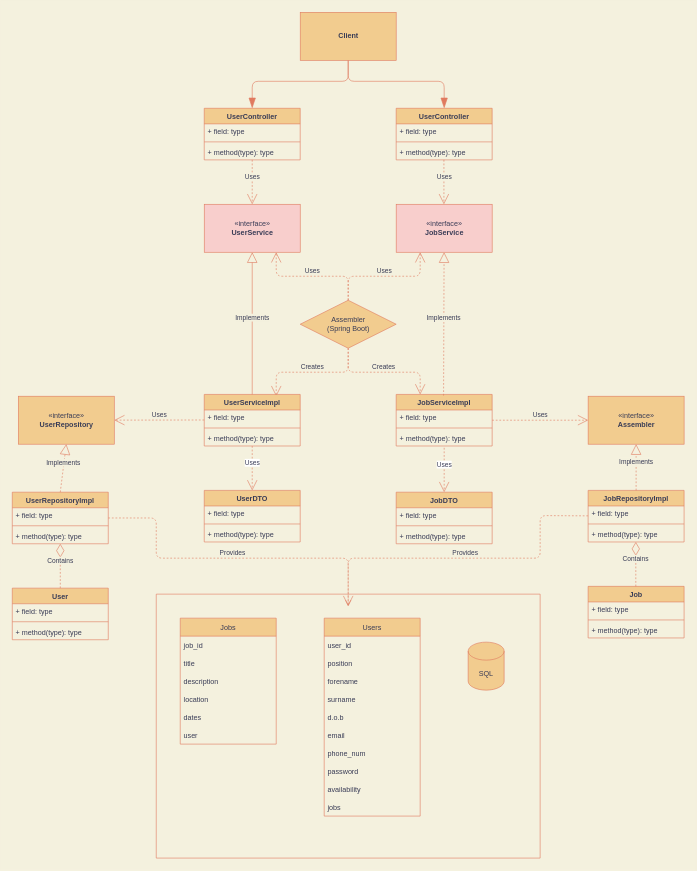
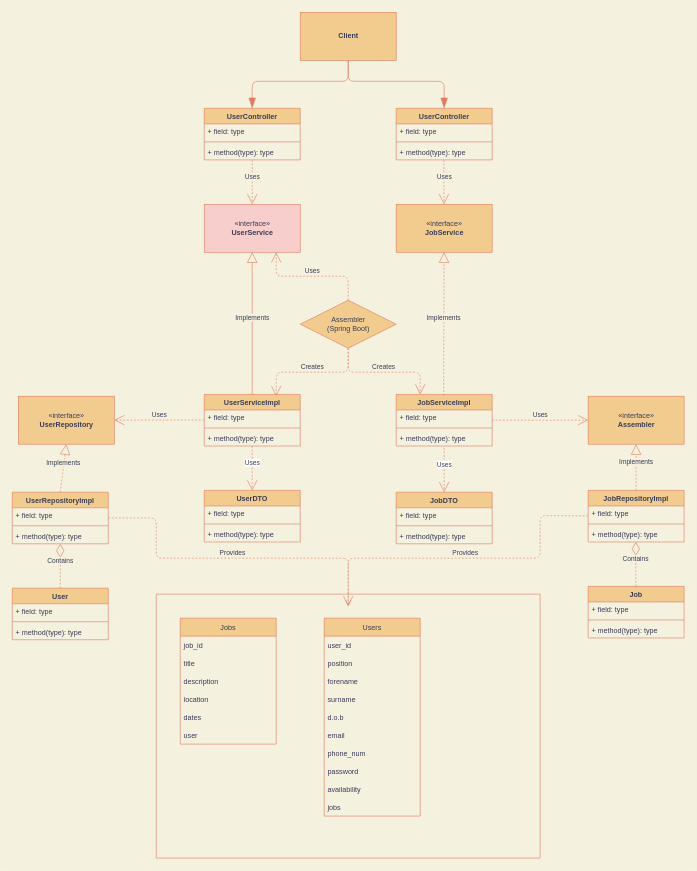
node "«interface» JobService": fillcolor #f8cecc -> #f2cc8f
edge "Assembler (Spring Boot)" -> "«interface» JobService": removed, label "Uses"
node "SQL": removed
